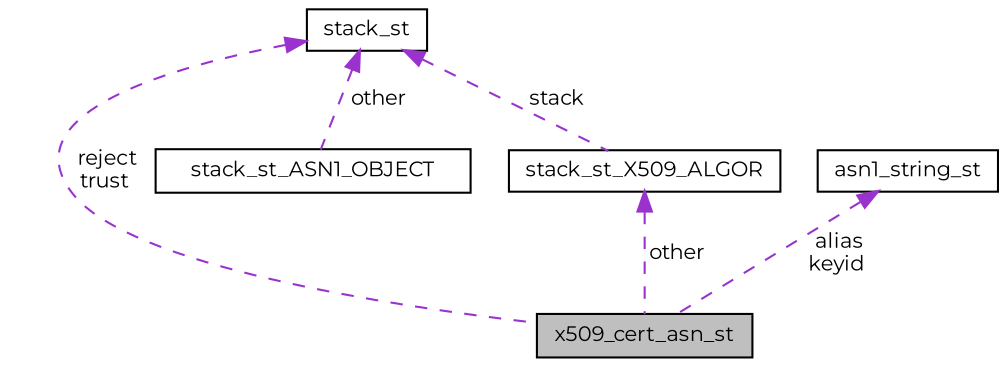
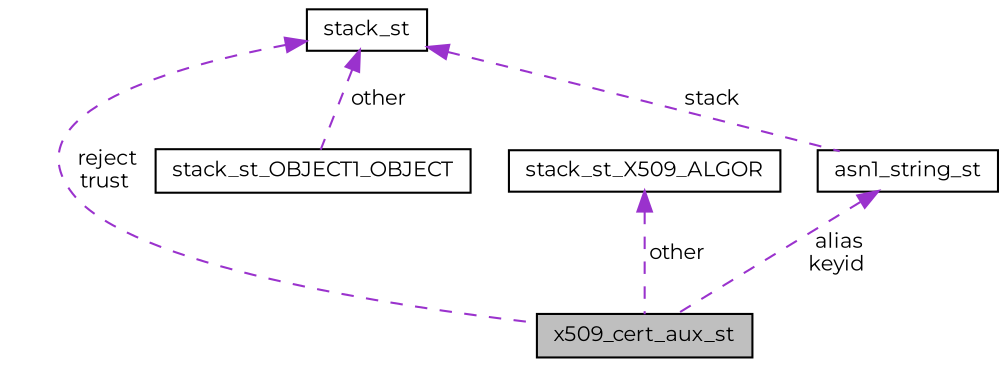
edge "stack_st_X509_ALGOR" -> "stack_st": now "asn1_string_st" -> "stack_st"
node "stack_st_ASN1_OBJECT": label "stack_st_ASN1_OBJECT" -> "stack_st_OBJECT1_OBJECT"
node "x509_cert_asn_st": label "x509_cert_asn_st" -> "x509_cert_aux_st"
